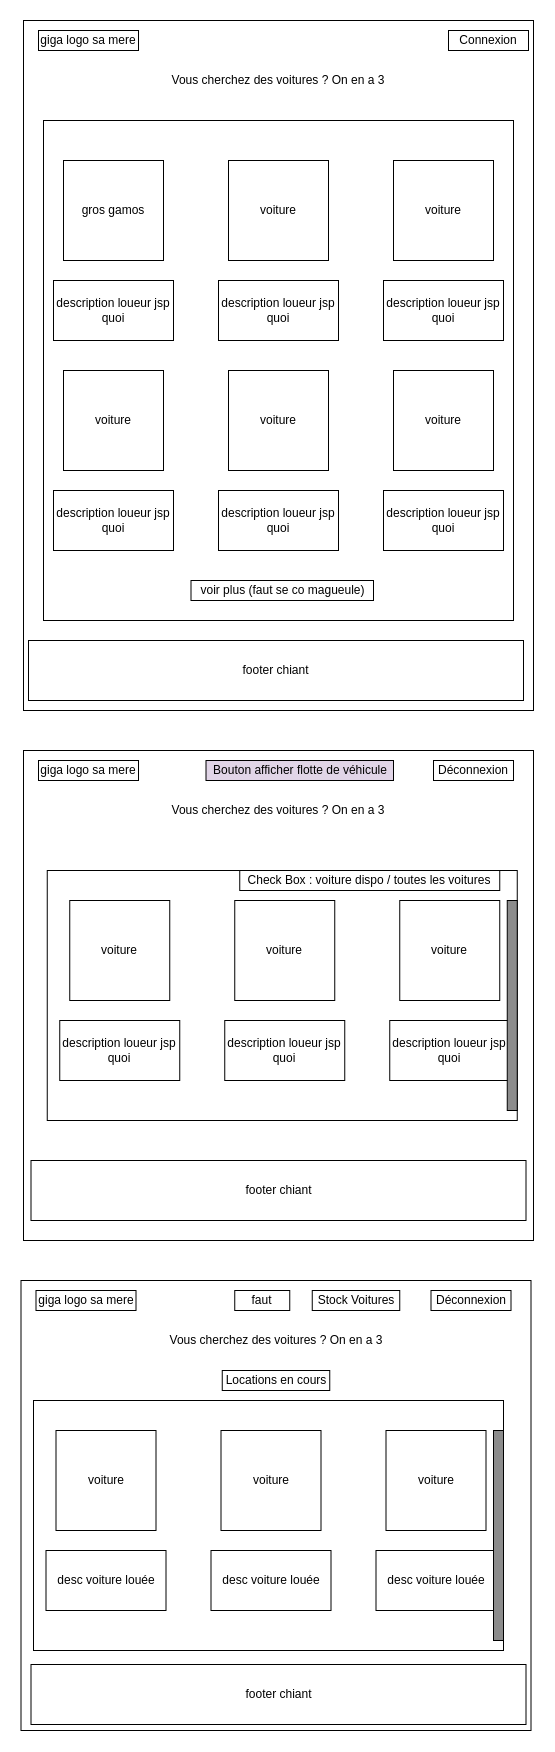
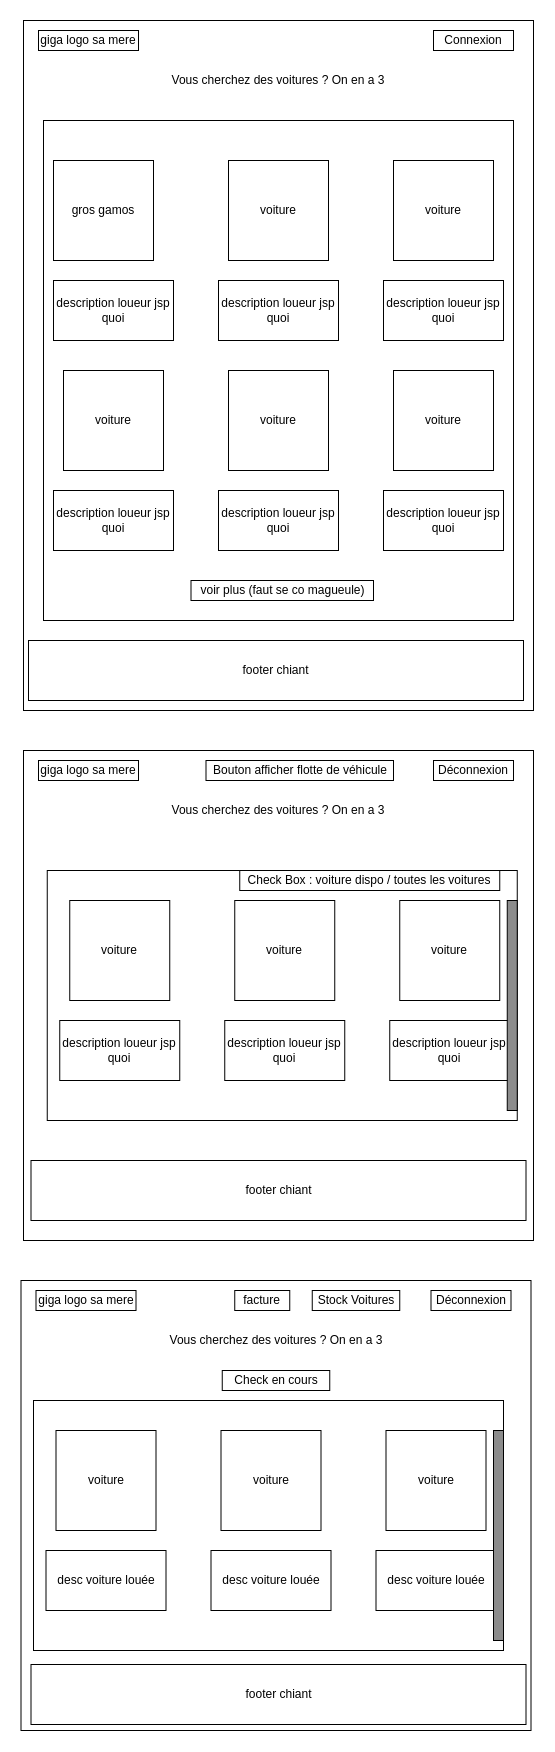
node "Connexion": moved (489, 41) -> (474, 41)
node "gros gamos": moved (114, 211) -> (104, 211)
node "Bouton afficher flotte de véhicule": fillcolor #e1d5e7 -> #ffffff
node "faut": label "faut" -> "facture"
node "Locations en cours": label "Locations en cours" -> "Check en cours"
